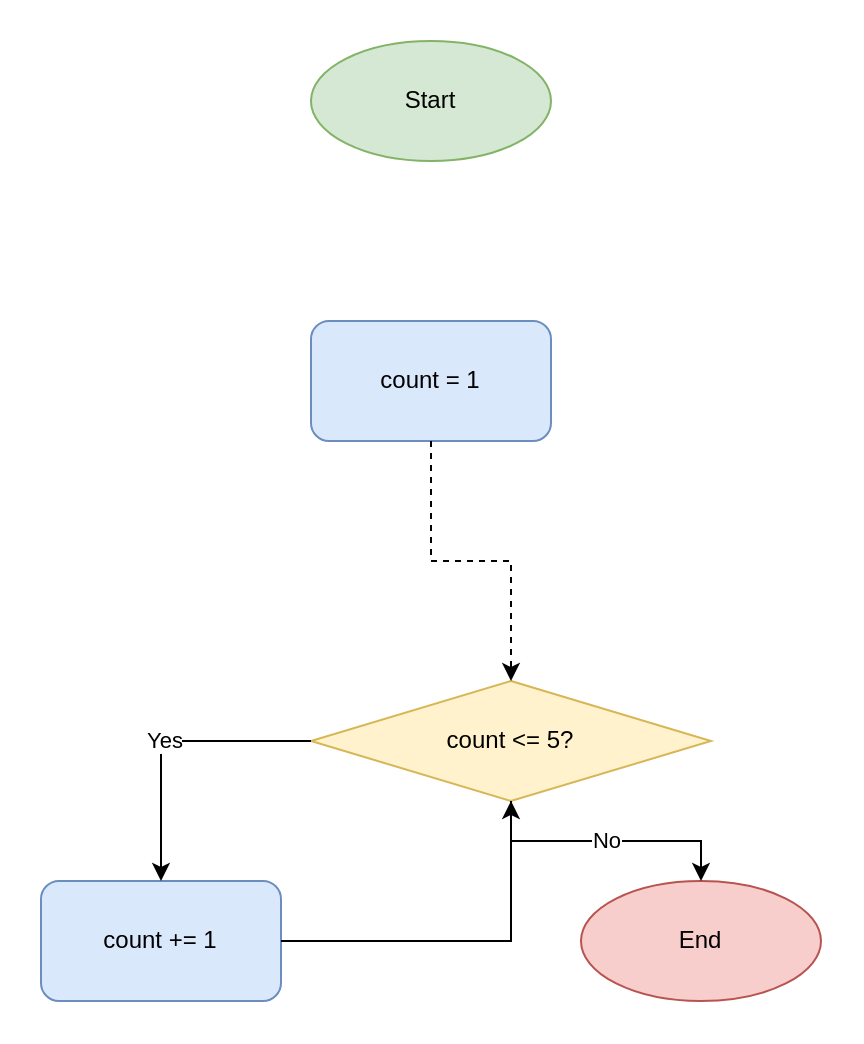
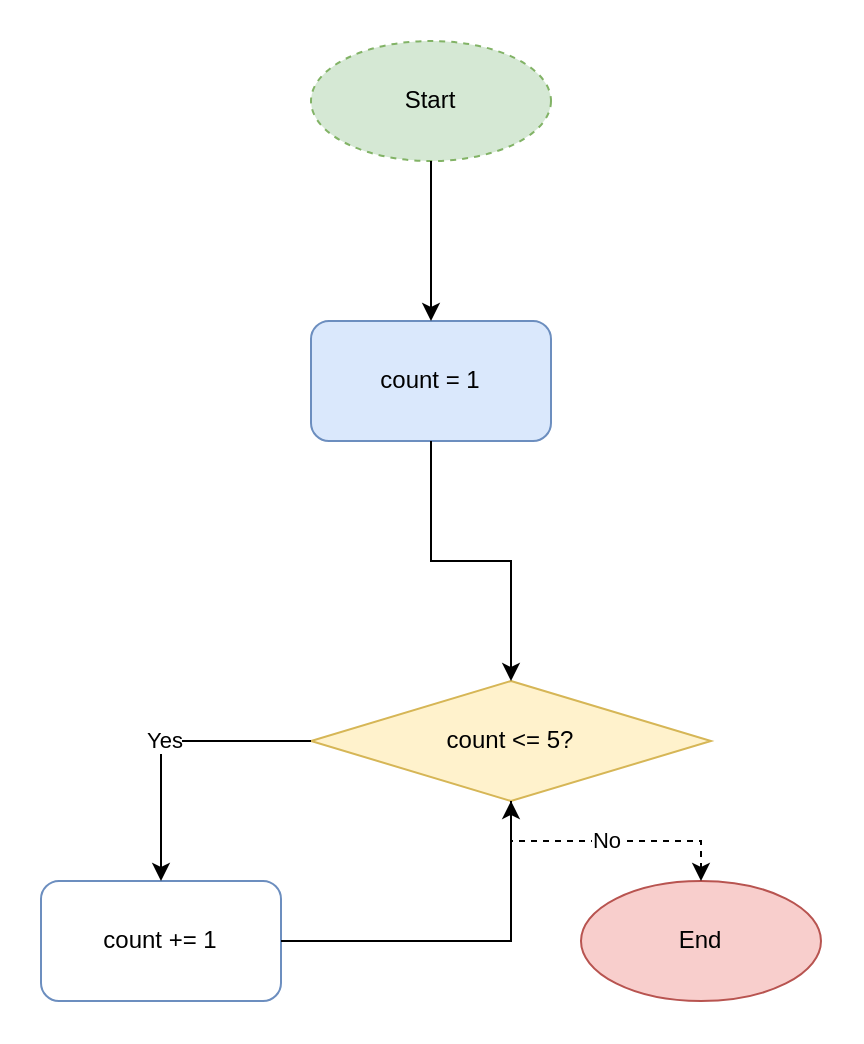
node "Start": style solid -> dashed
edge "Start" -> "count = 1": added
edge "count = 1" -> "count <= 5?": style dashed -> solid
edge "count <= 5?" -> "End": style solid -> dashed
node "count += 1": fillcolor #dae8fc -> #ffffff
